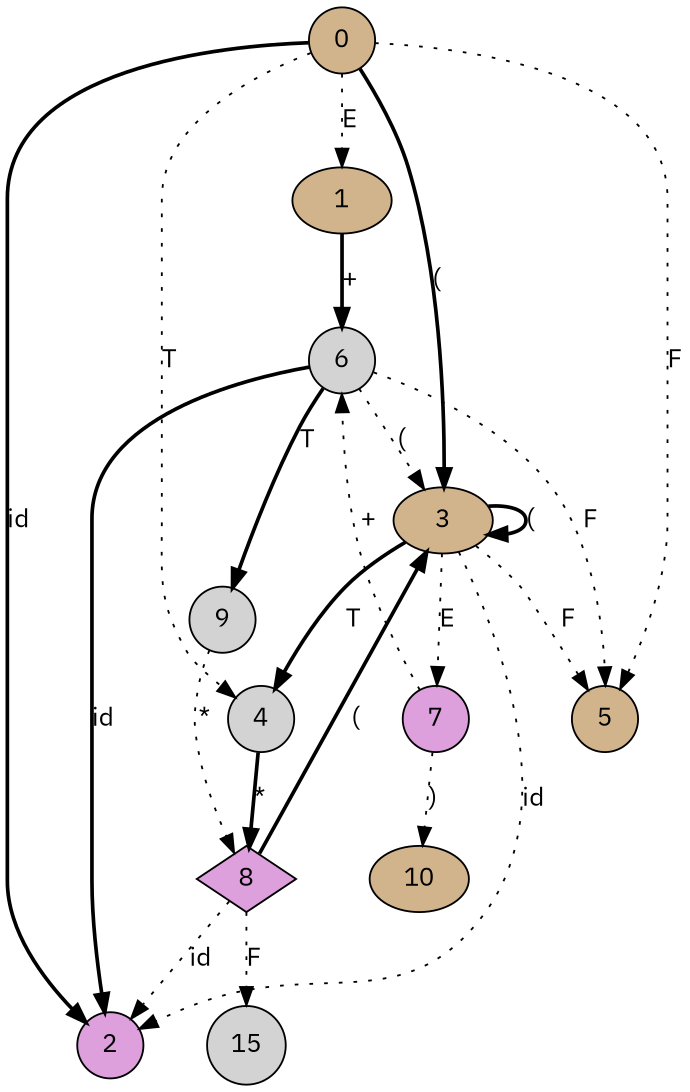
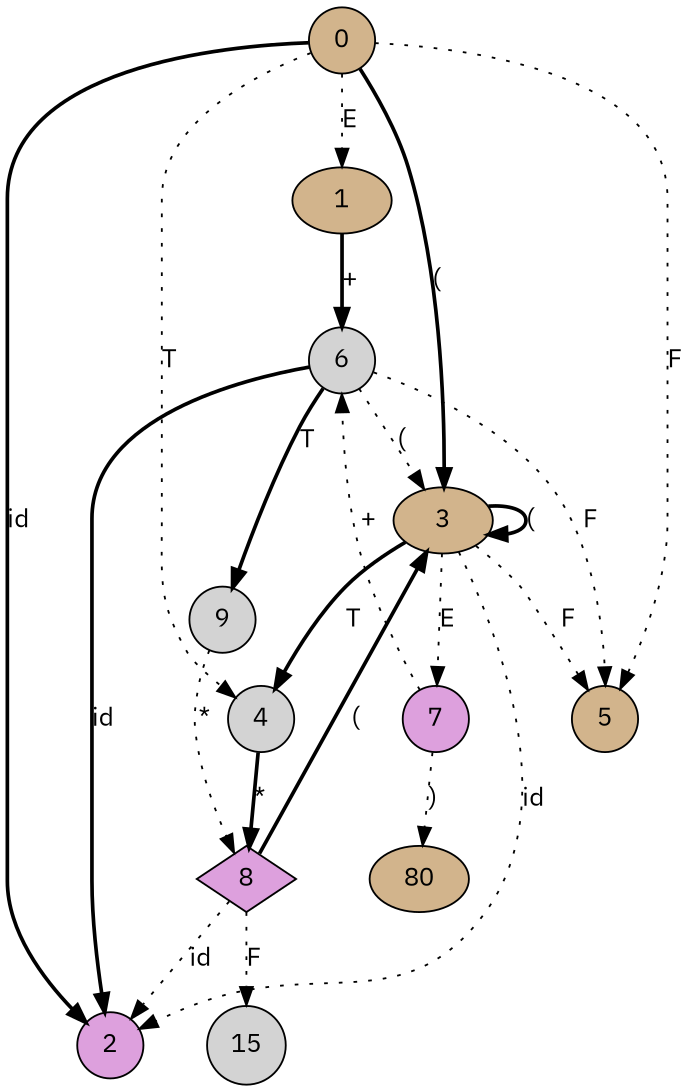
node "10": label "10" -> "80"
